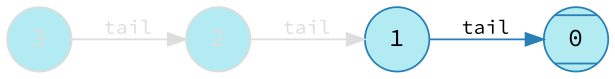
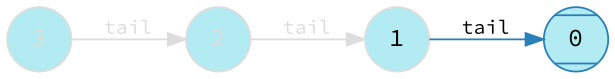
node "1": color #2980b9 -> #dddddd
